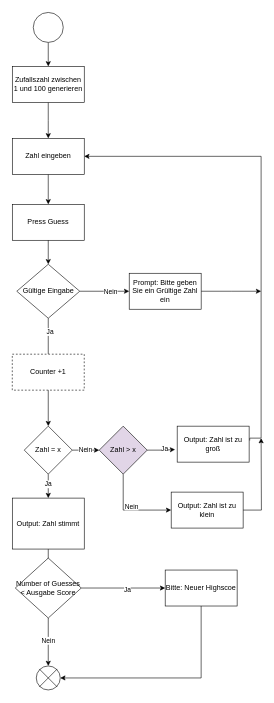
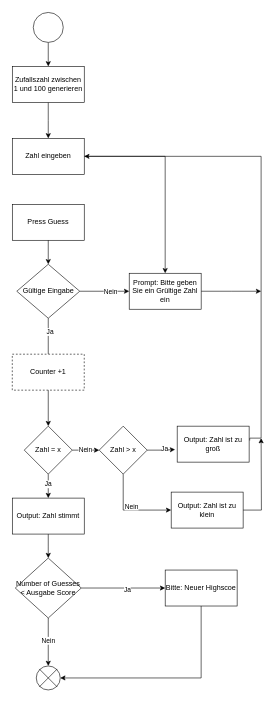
edge "Zahl eingeben" -> "Press Guess": now "Zahl eingeben" -> "Prompt: Bitte geben Sie ein Grültige Zahl ein"
node "Zahl > x": fillcolor #e1d5e7 -> #ffffff
node "Output: Zahl stimmt": size 72x51 -> 72x36
